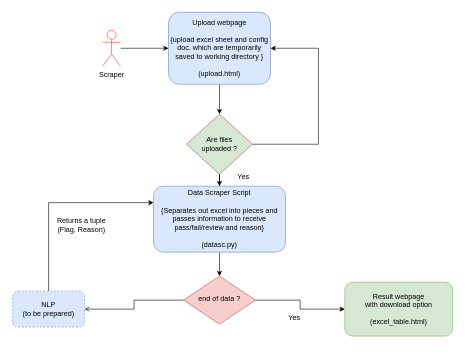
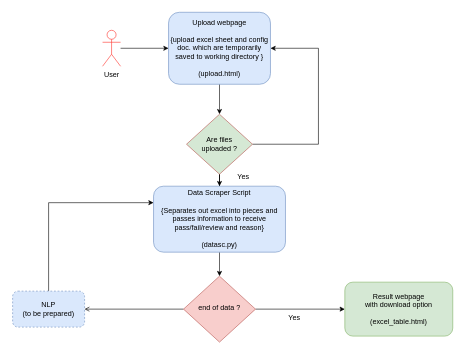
node "Scraper": label "Scraper" -> "User"
node "Returns a tuple (Flag, Reason)": removed
node "end of data ?": size 72x48 -> 72x66
